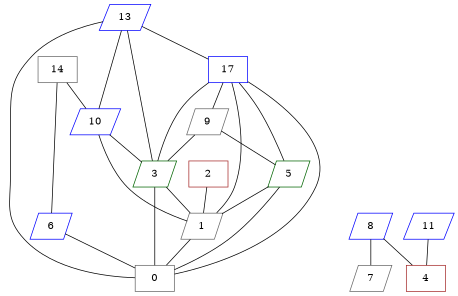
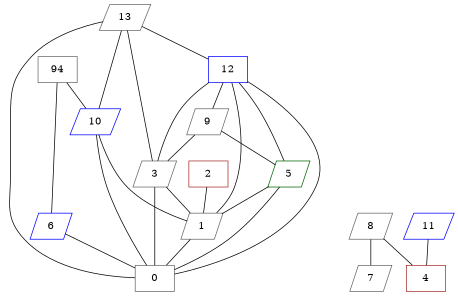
node "13": color blue -> gray40
node "14": label "14" -> "94"
node "17": label "17" -> "12"
edge "3" -> "10": now "0" -> "10"
node "3": color darkgreen -> gray40
node "8": color blue -> gray40
